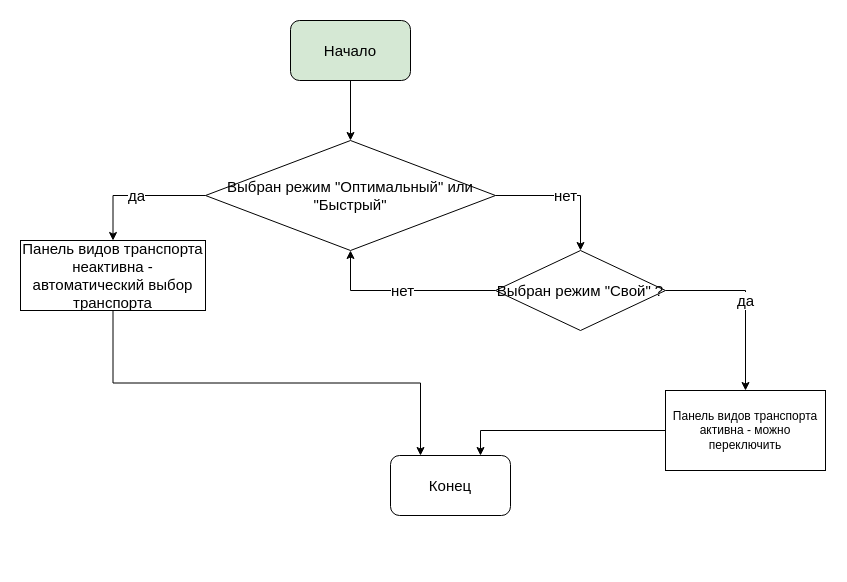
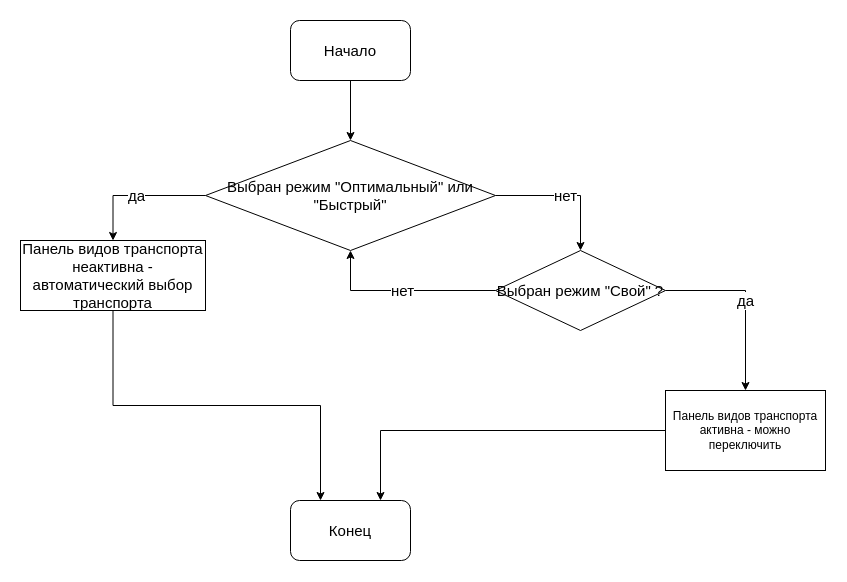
node "Начало": fillcolor #d5e8d4 -> #ffffff
node "Конец": moved (451, 486) -> (351, 531)
